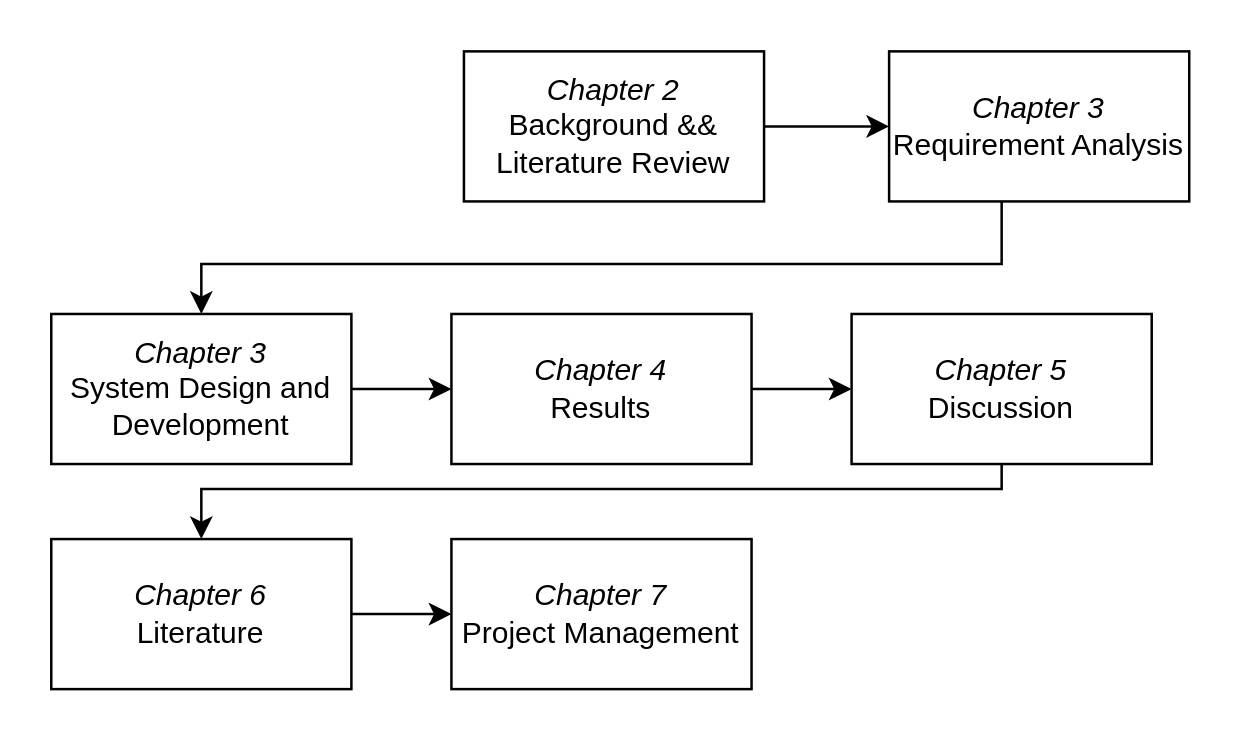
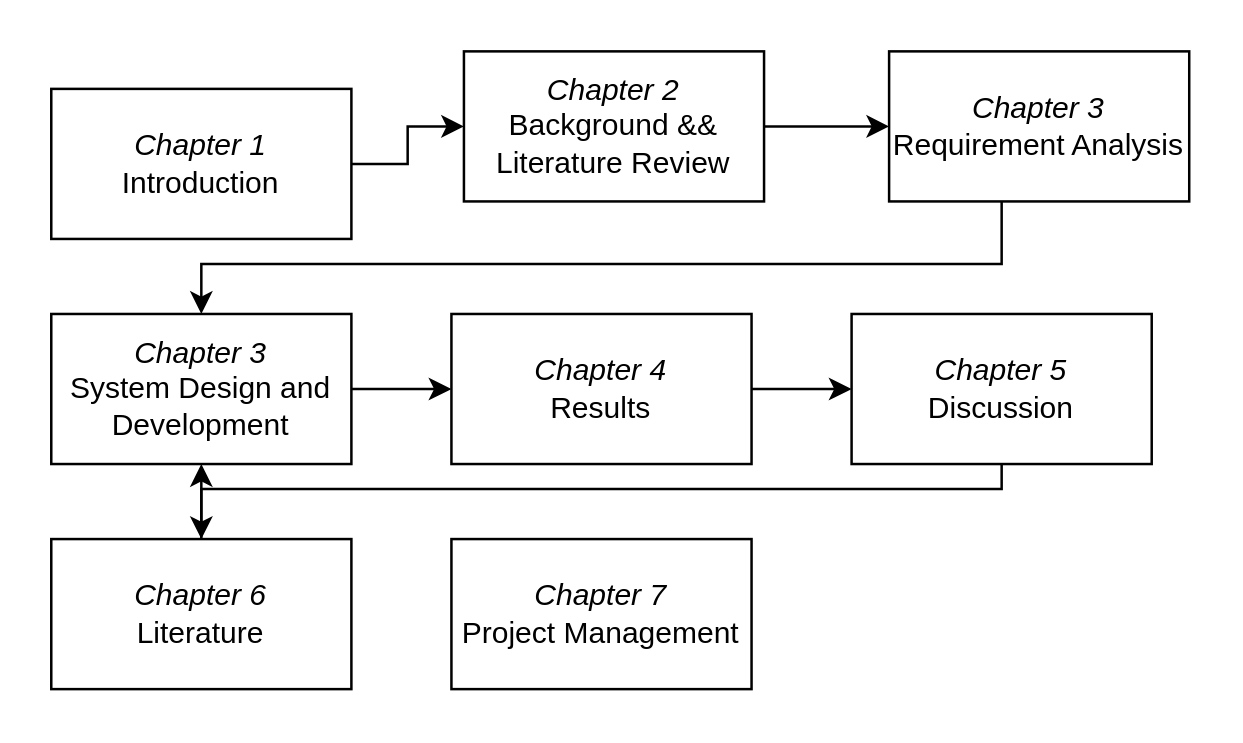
edge "Chapter 1 Introduction" -> "Chapter 2 Background && Literature Review": added
node "Chapter 1 Introduction": added
edge "Chapter 6 Literature" -> "Chapter 7 Project Management": now "Chapter 6 Literature" -> "Chapter 3 System Design and Development"
